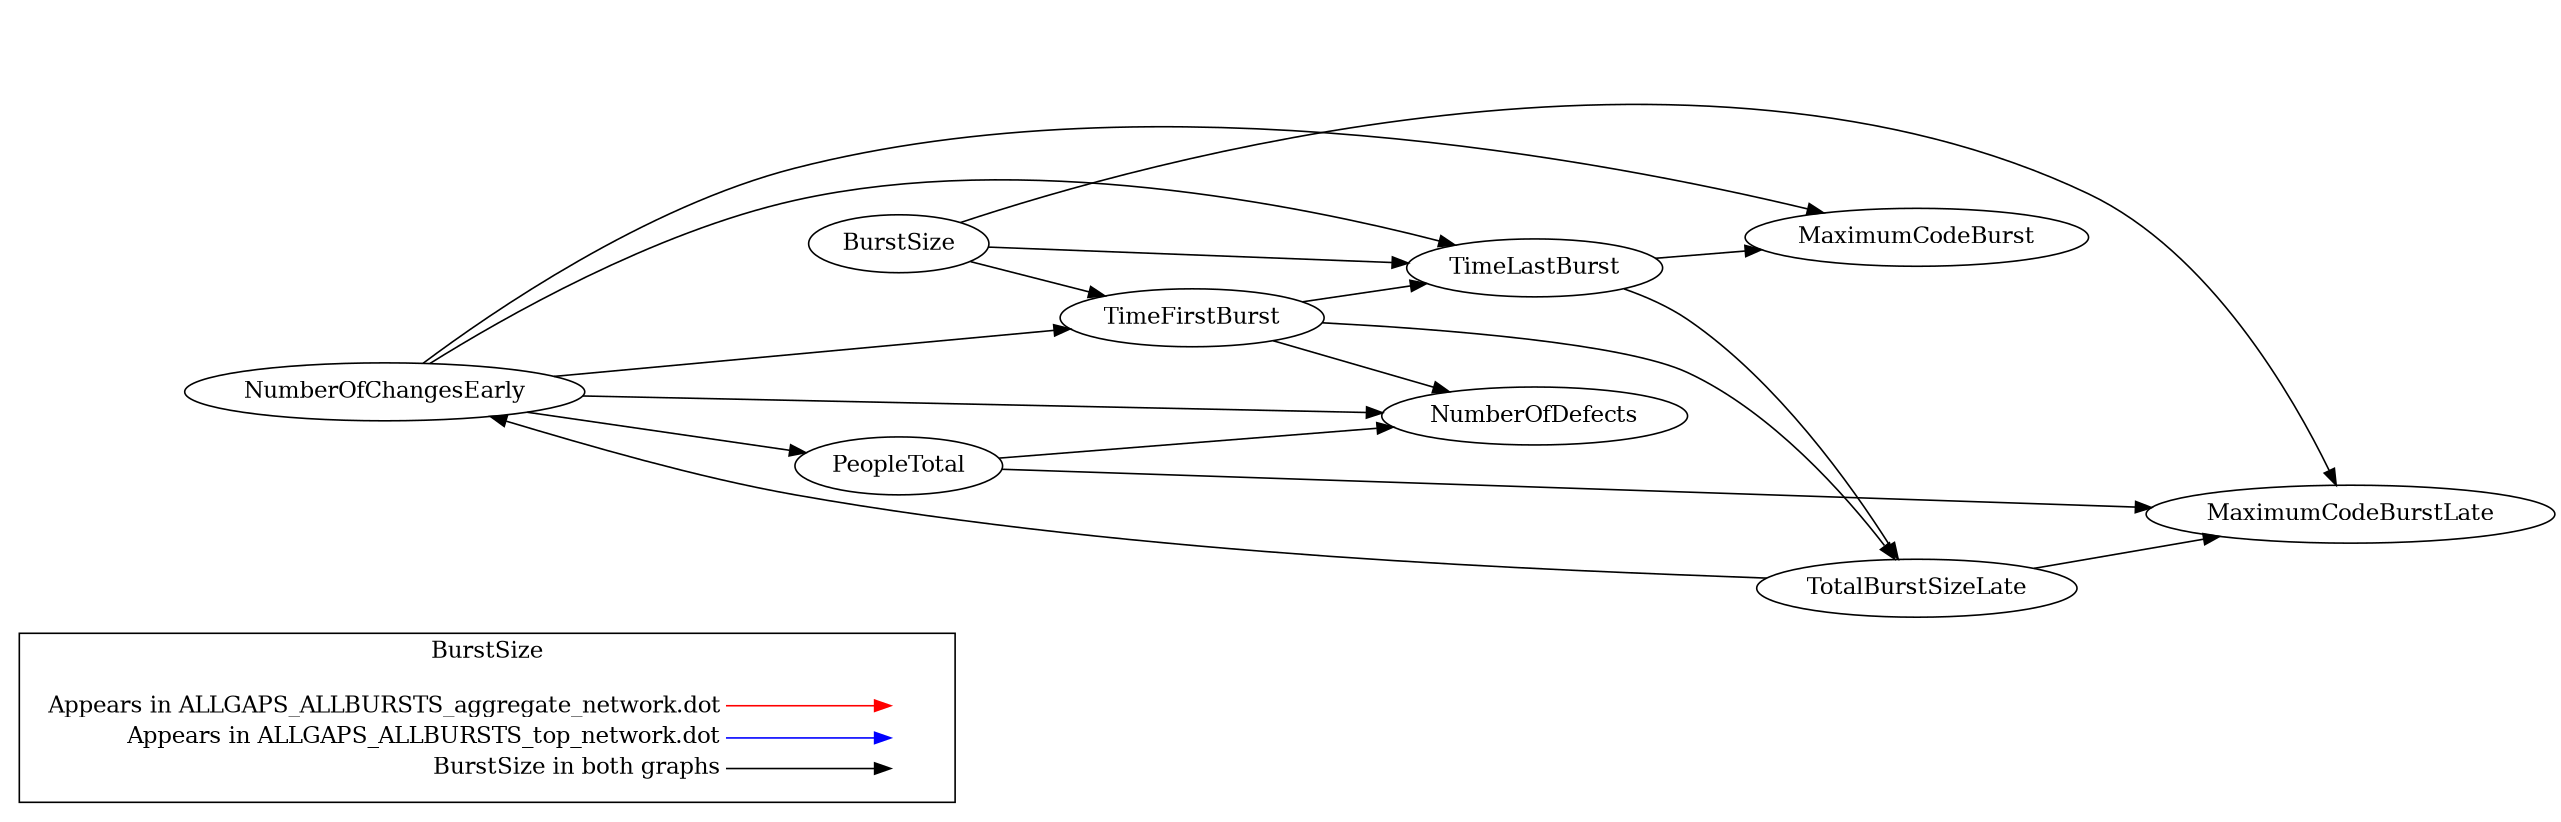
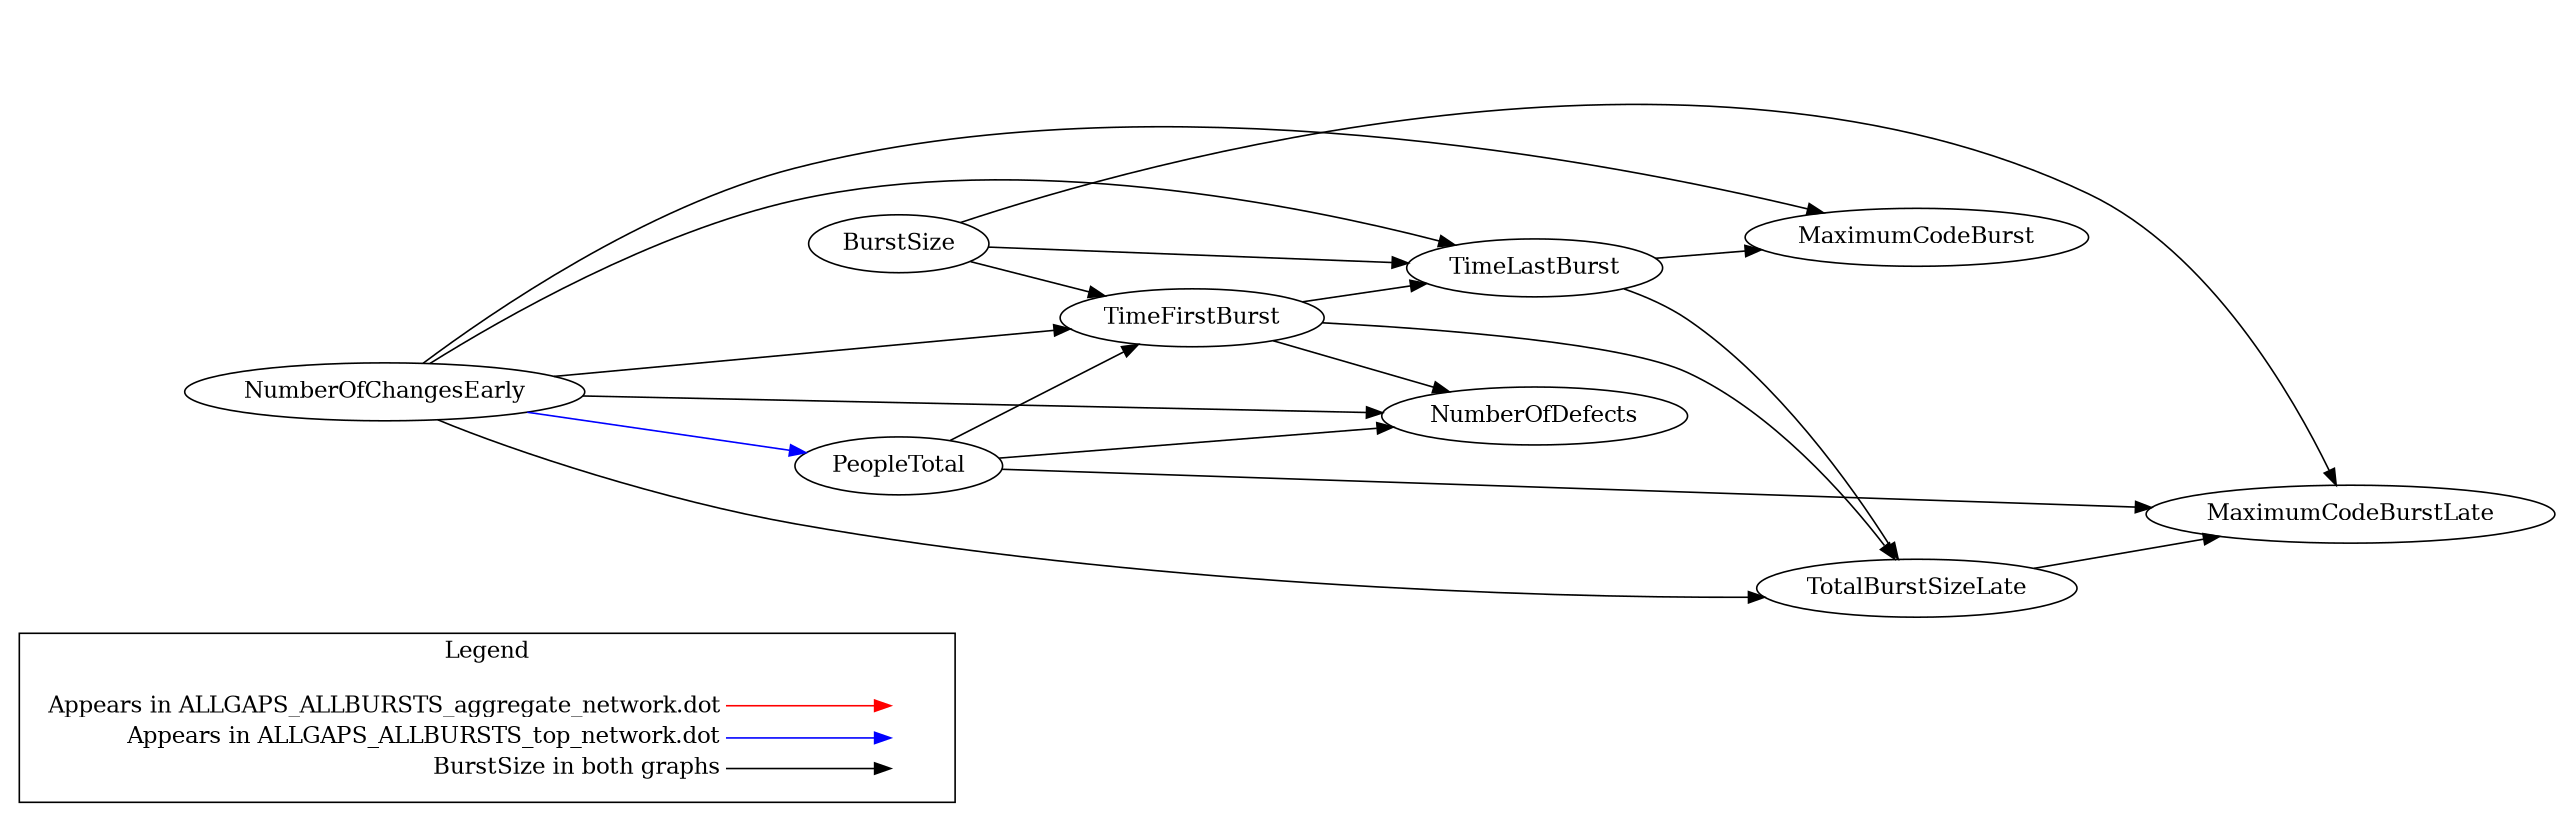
edge "PeopleTotal" -> "TimeFirstBurst": added
edge "NumberOfChangesEarly" -> "PeopleTotal": color black -> blue
edge "TotalBurstSizeLate" -> "NumberOfChangesEarly": reversed
cluster "BurstSize": label "BurstSize" -> "Legend"
